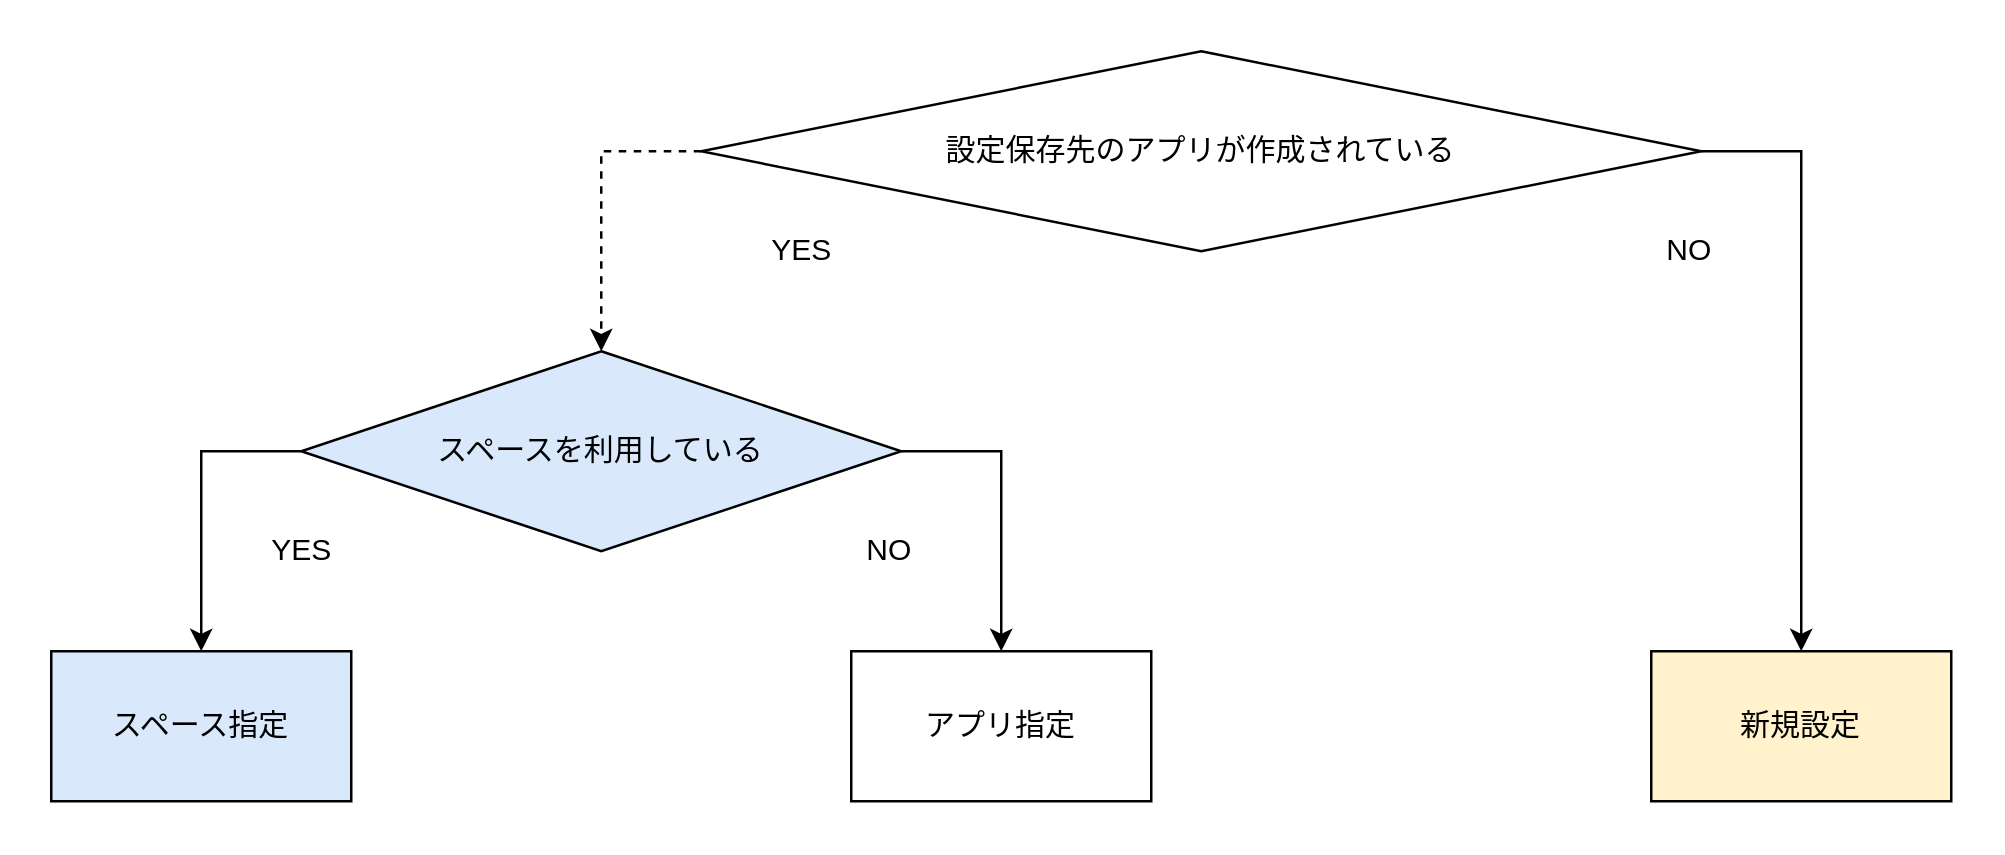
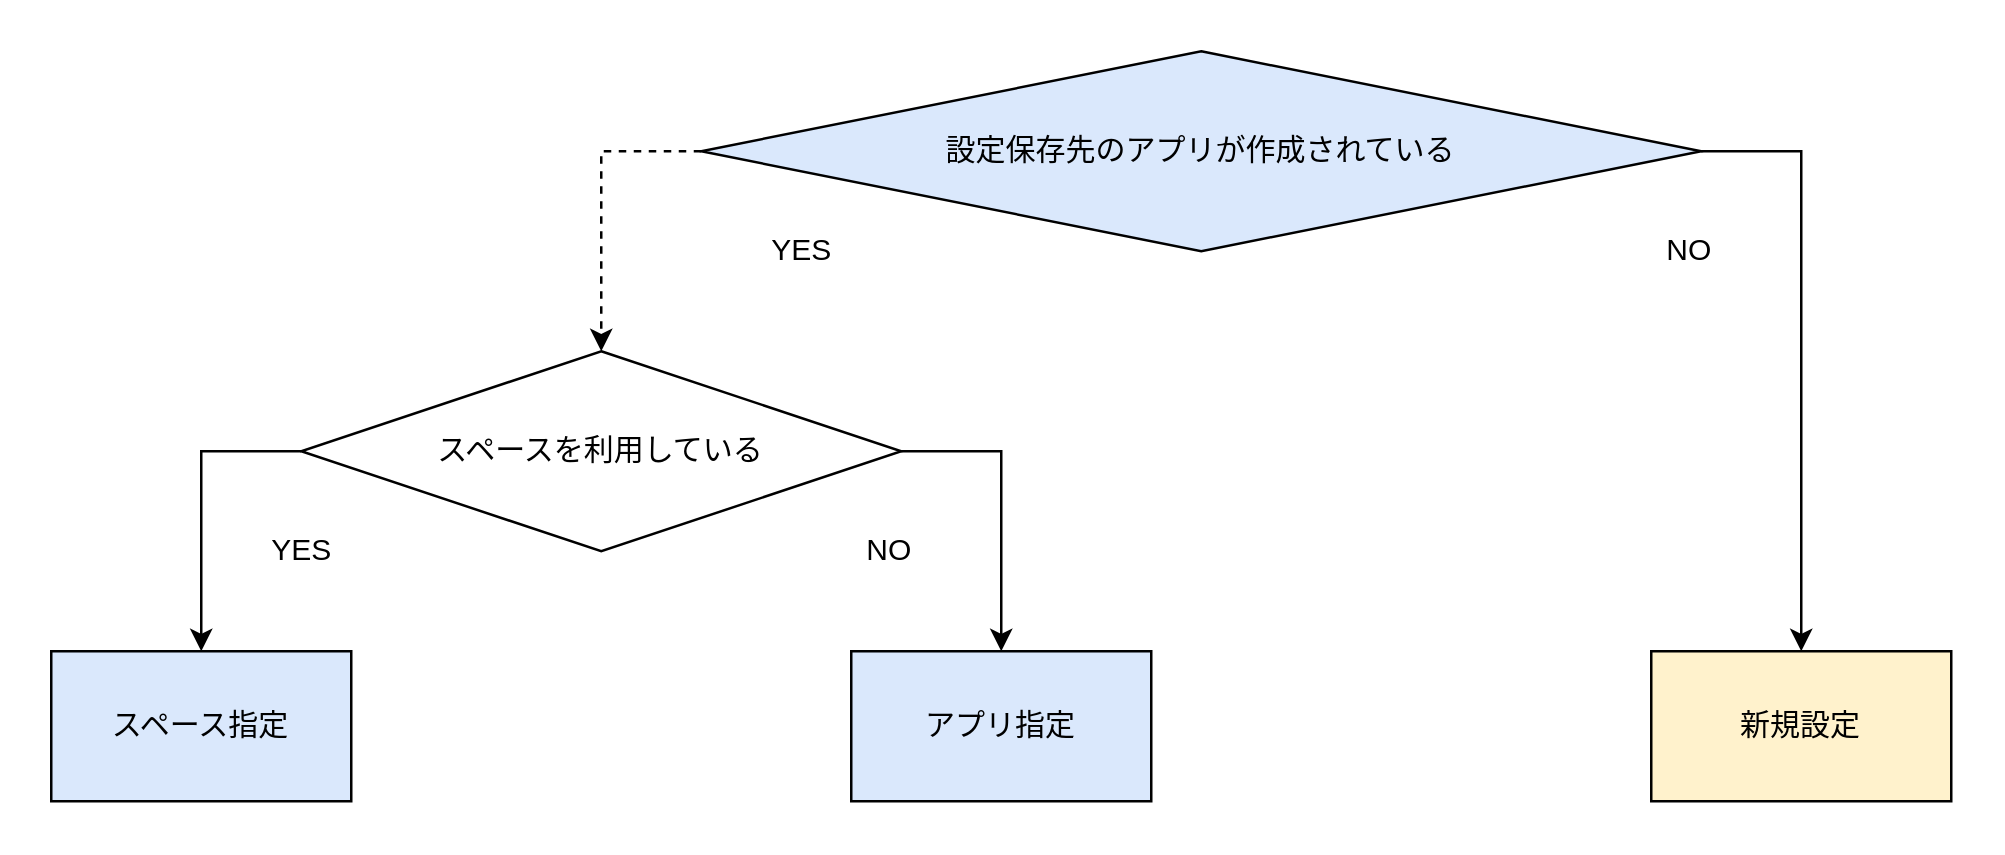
node "設定保存先のアプリが作成されている": fillcolor #ffffff -> #dae8fc
node "スペースを利用している": fillcolor #dae8fc -> #ffffff
node "アプリ指定": fillcolor #ffffff -> #dae8fc
